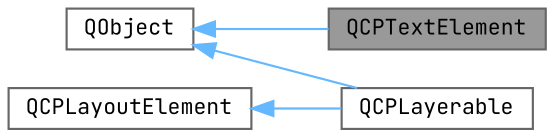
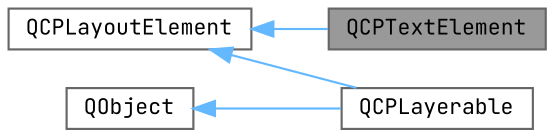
edge "QCPTextElement" -> "QObject": now "QCPTextElement" -> "QCPLayoutElement"
